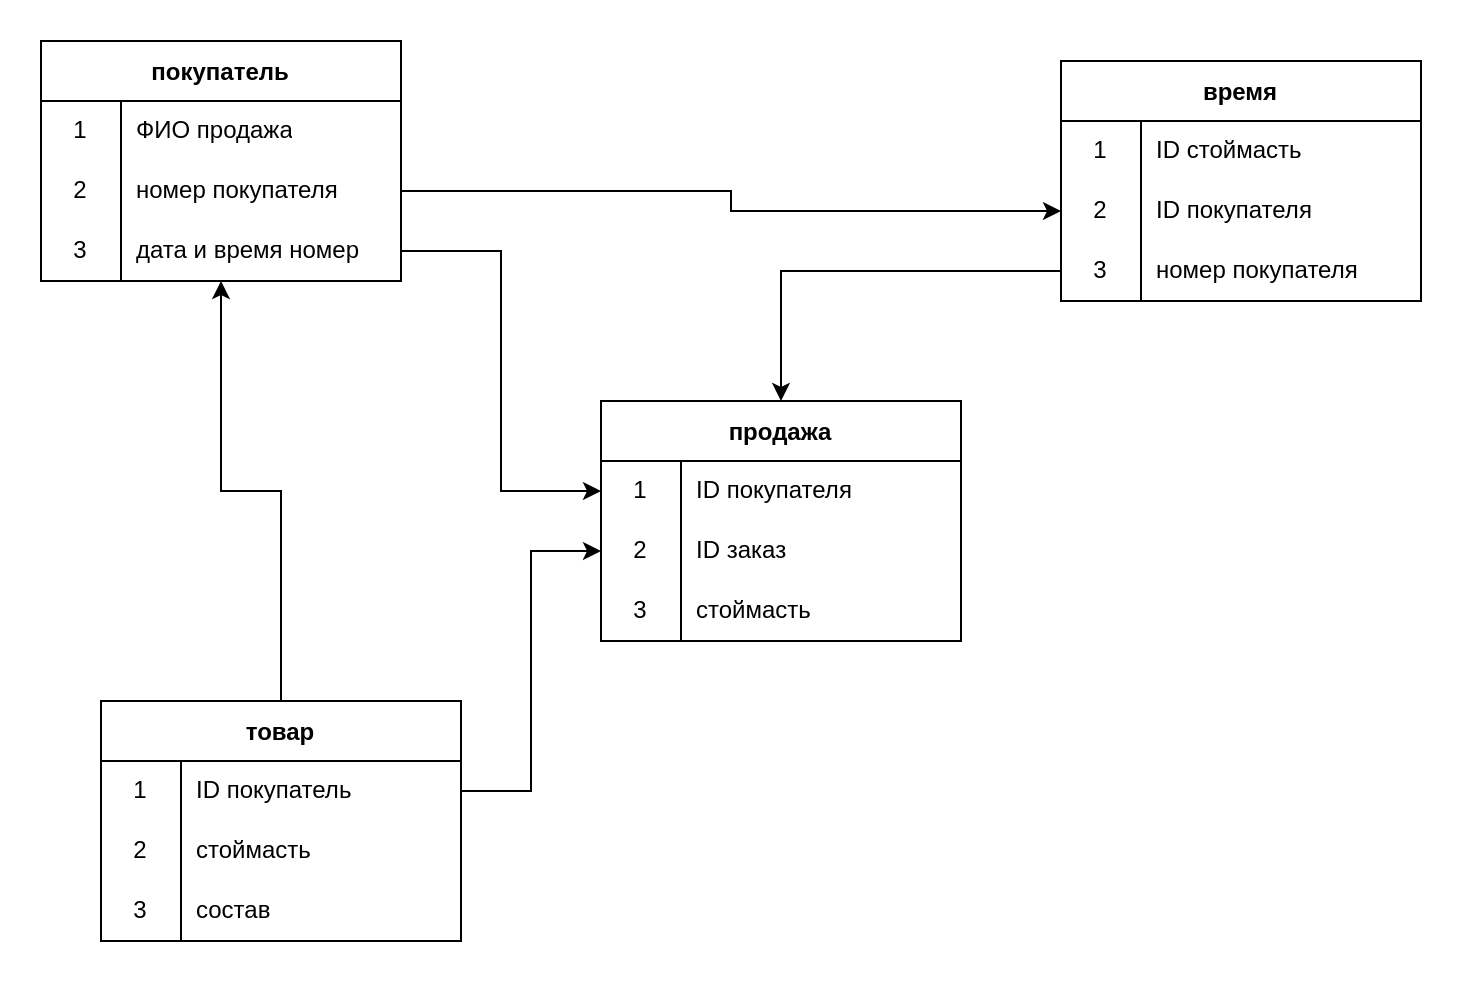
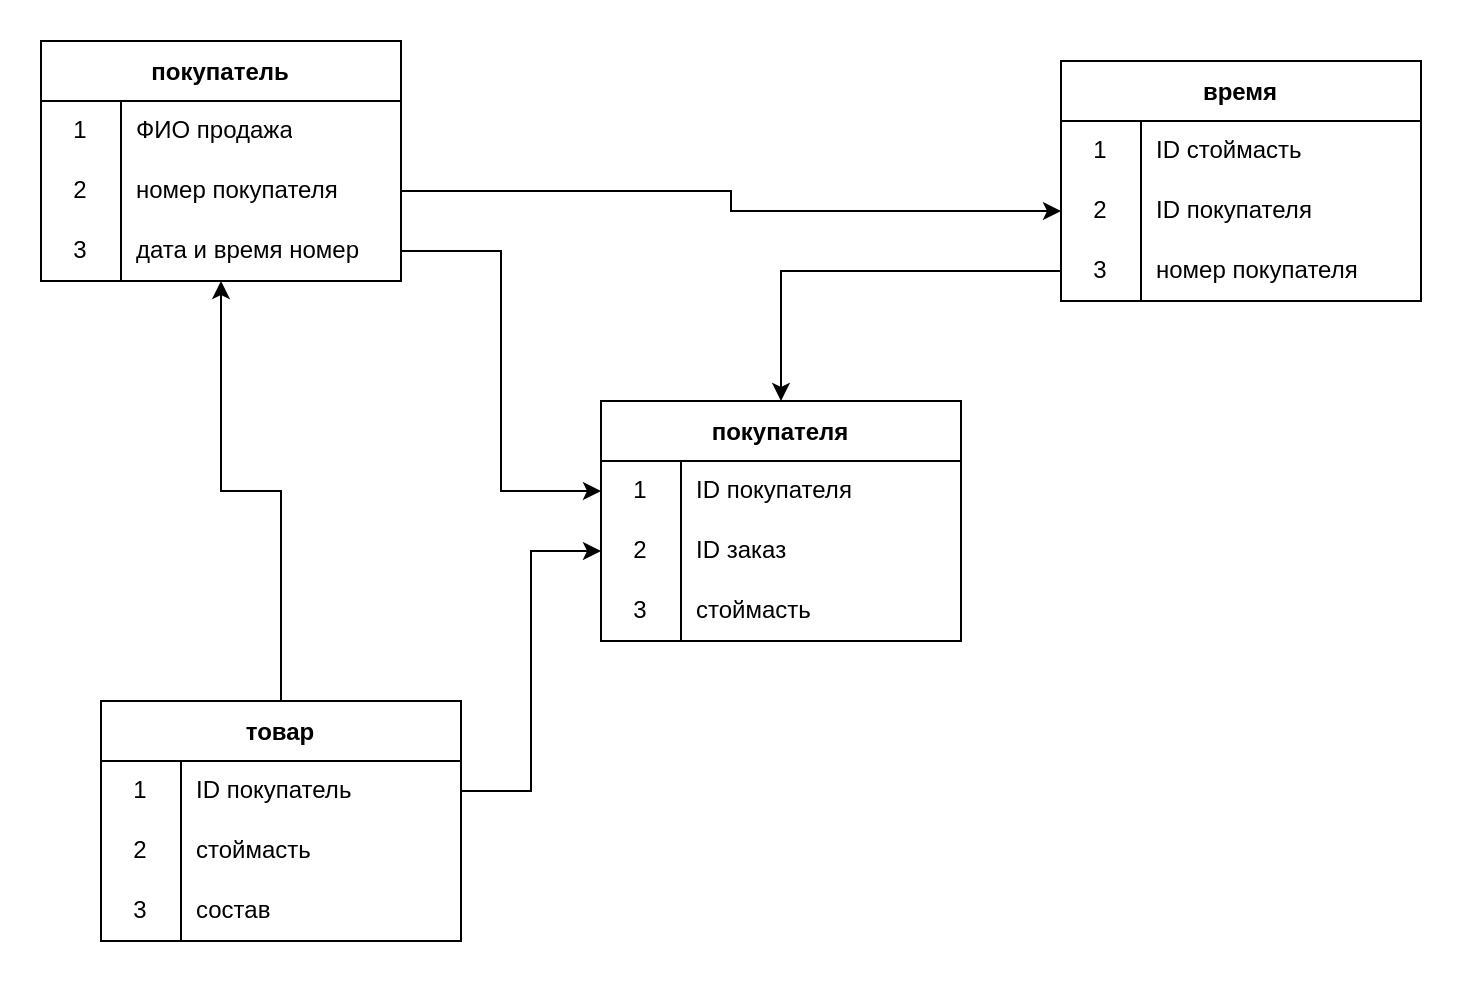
node "продажа": label "продажа" -> "покупателя"
